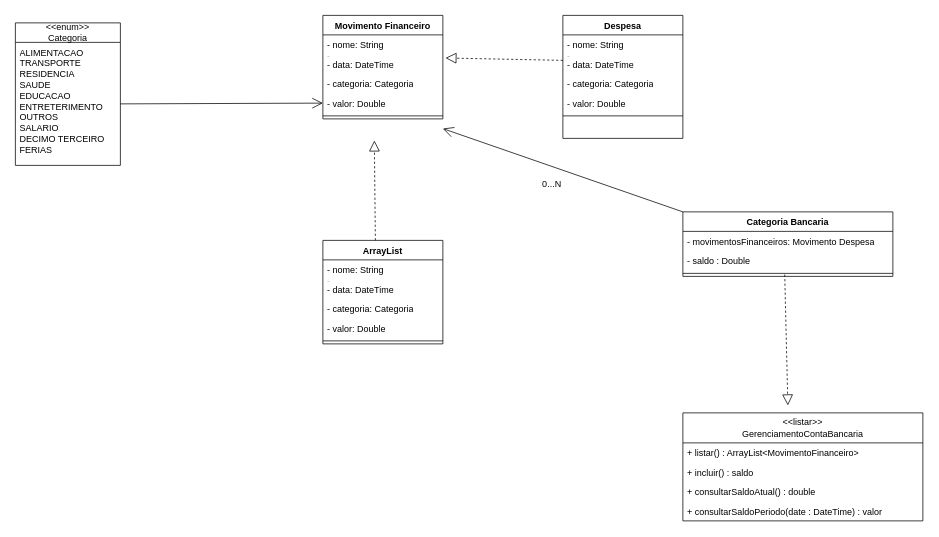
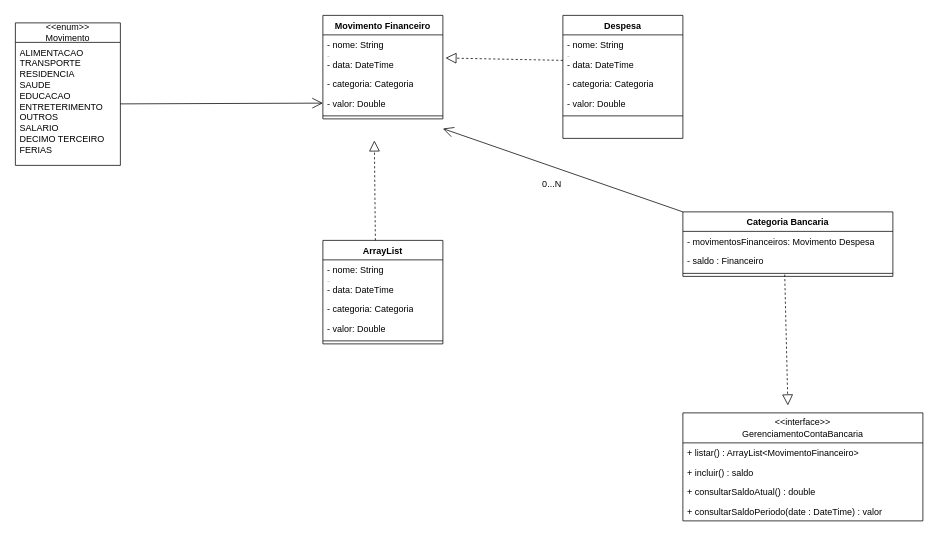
node "<<enum>> Categoria": label "<<enum>> Categoria" -> "<<enum>> Movimento"
node "- saldo : Double": label "- saldo : Double" -> "- saldo : Financeiro"
node "<<listar>> GerenciamentoContaBancaria": label "<<listar>> GerenciamentoContaBancaria" -> "<<interface>> GerenciamentoContaBancaria"
